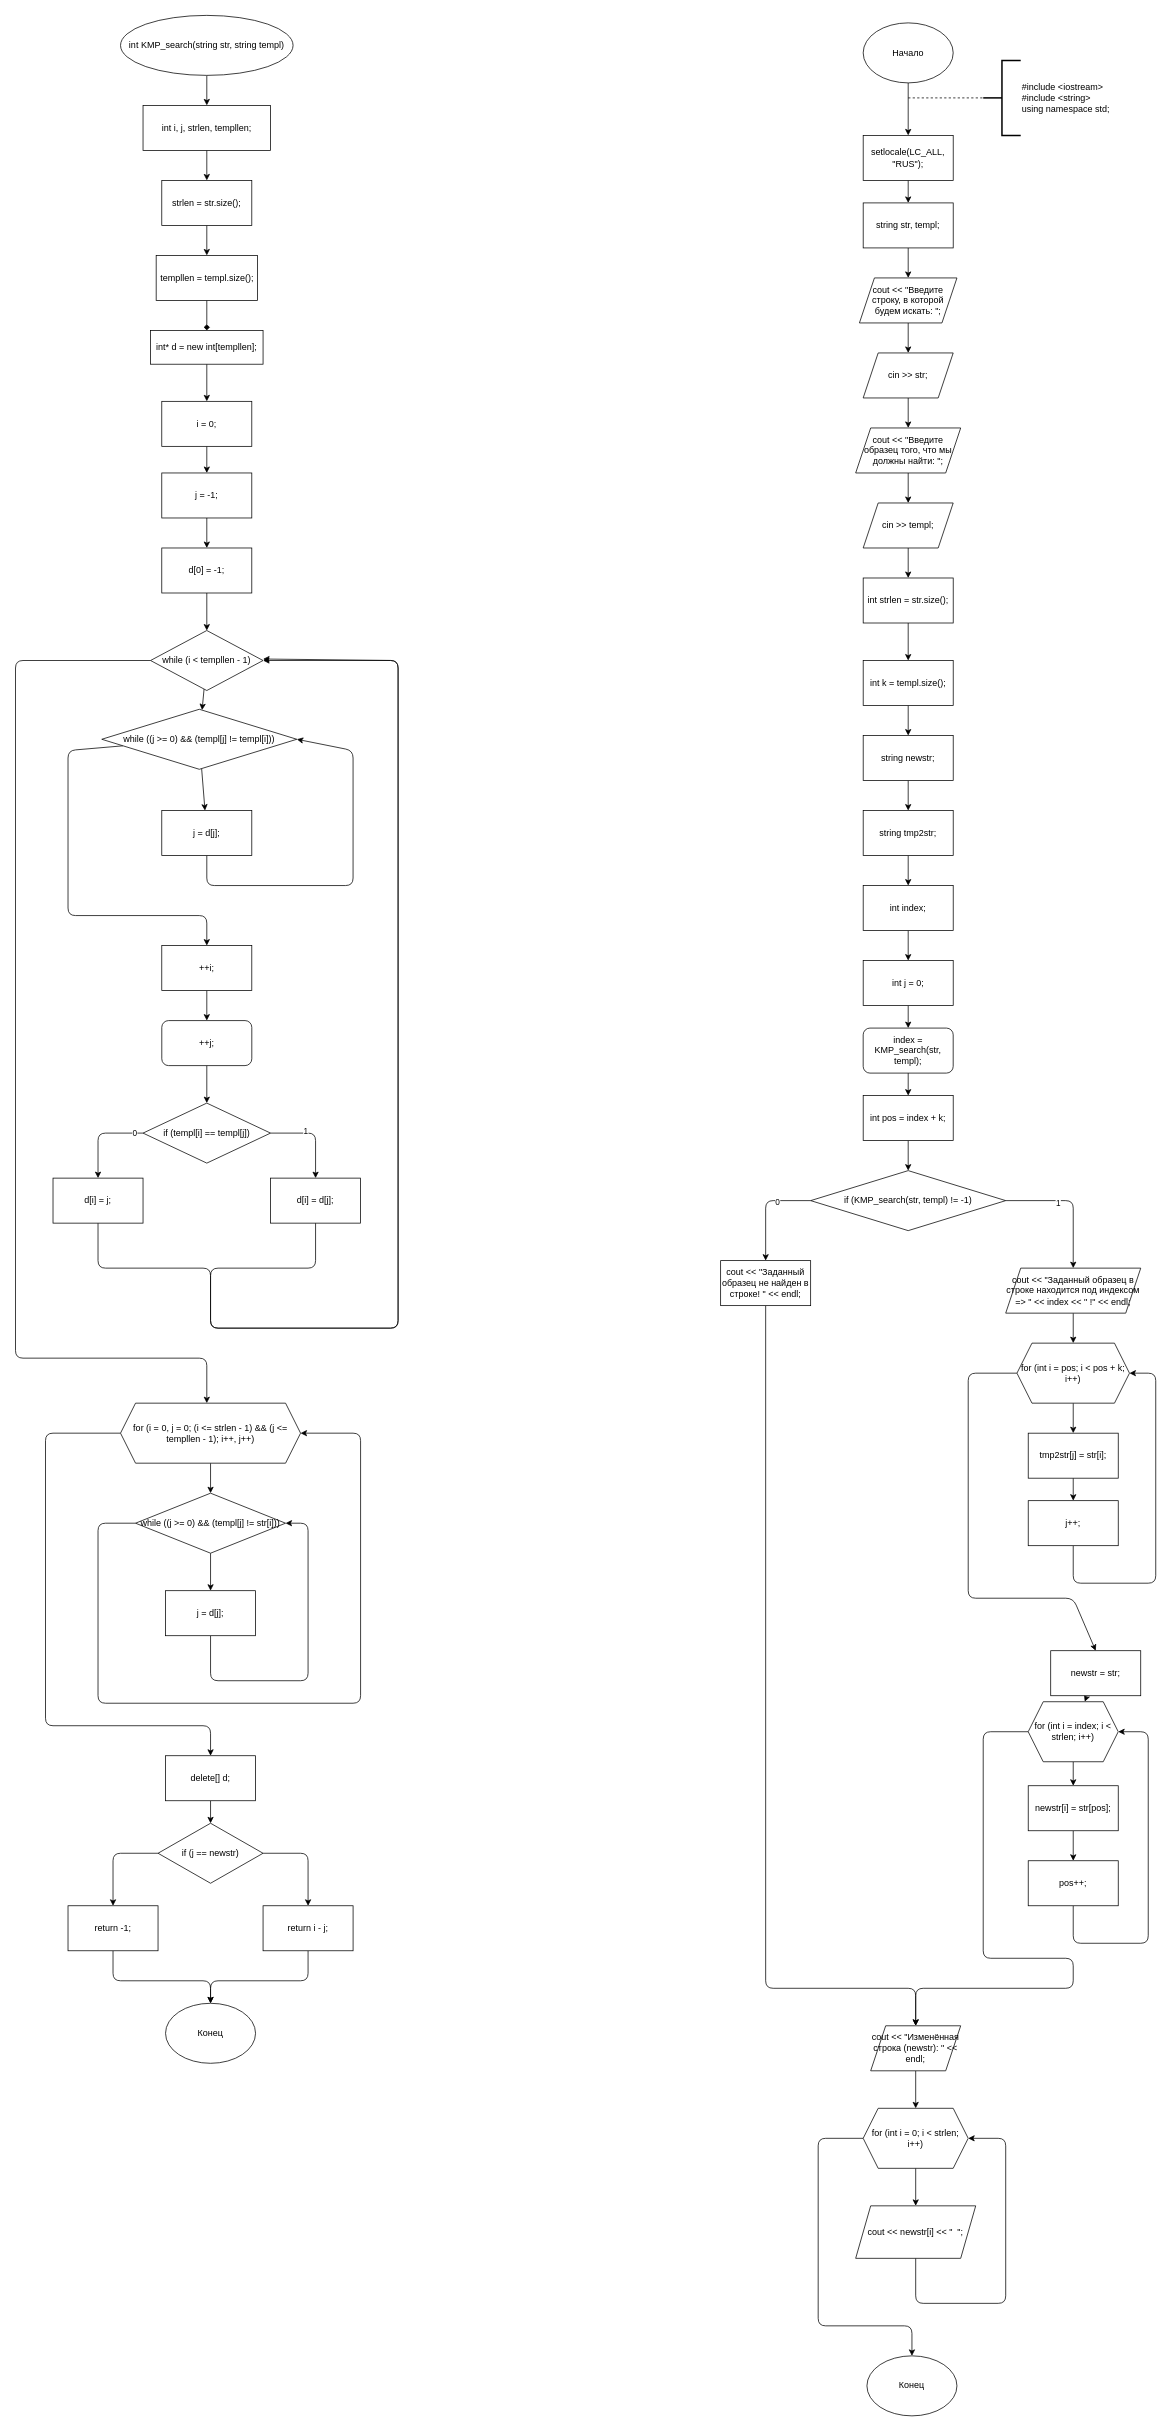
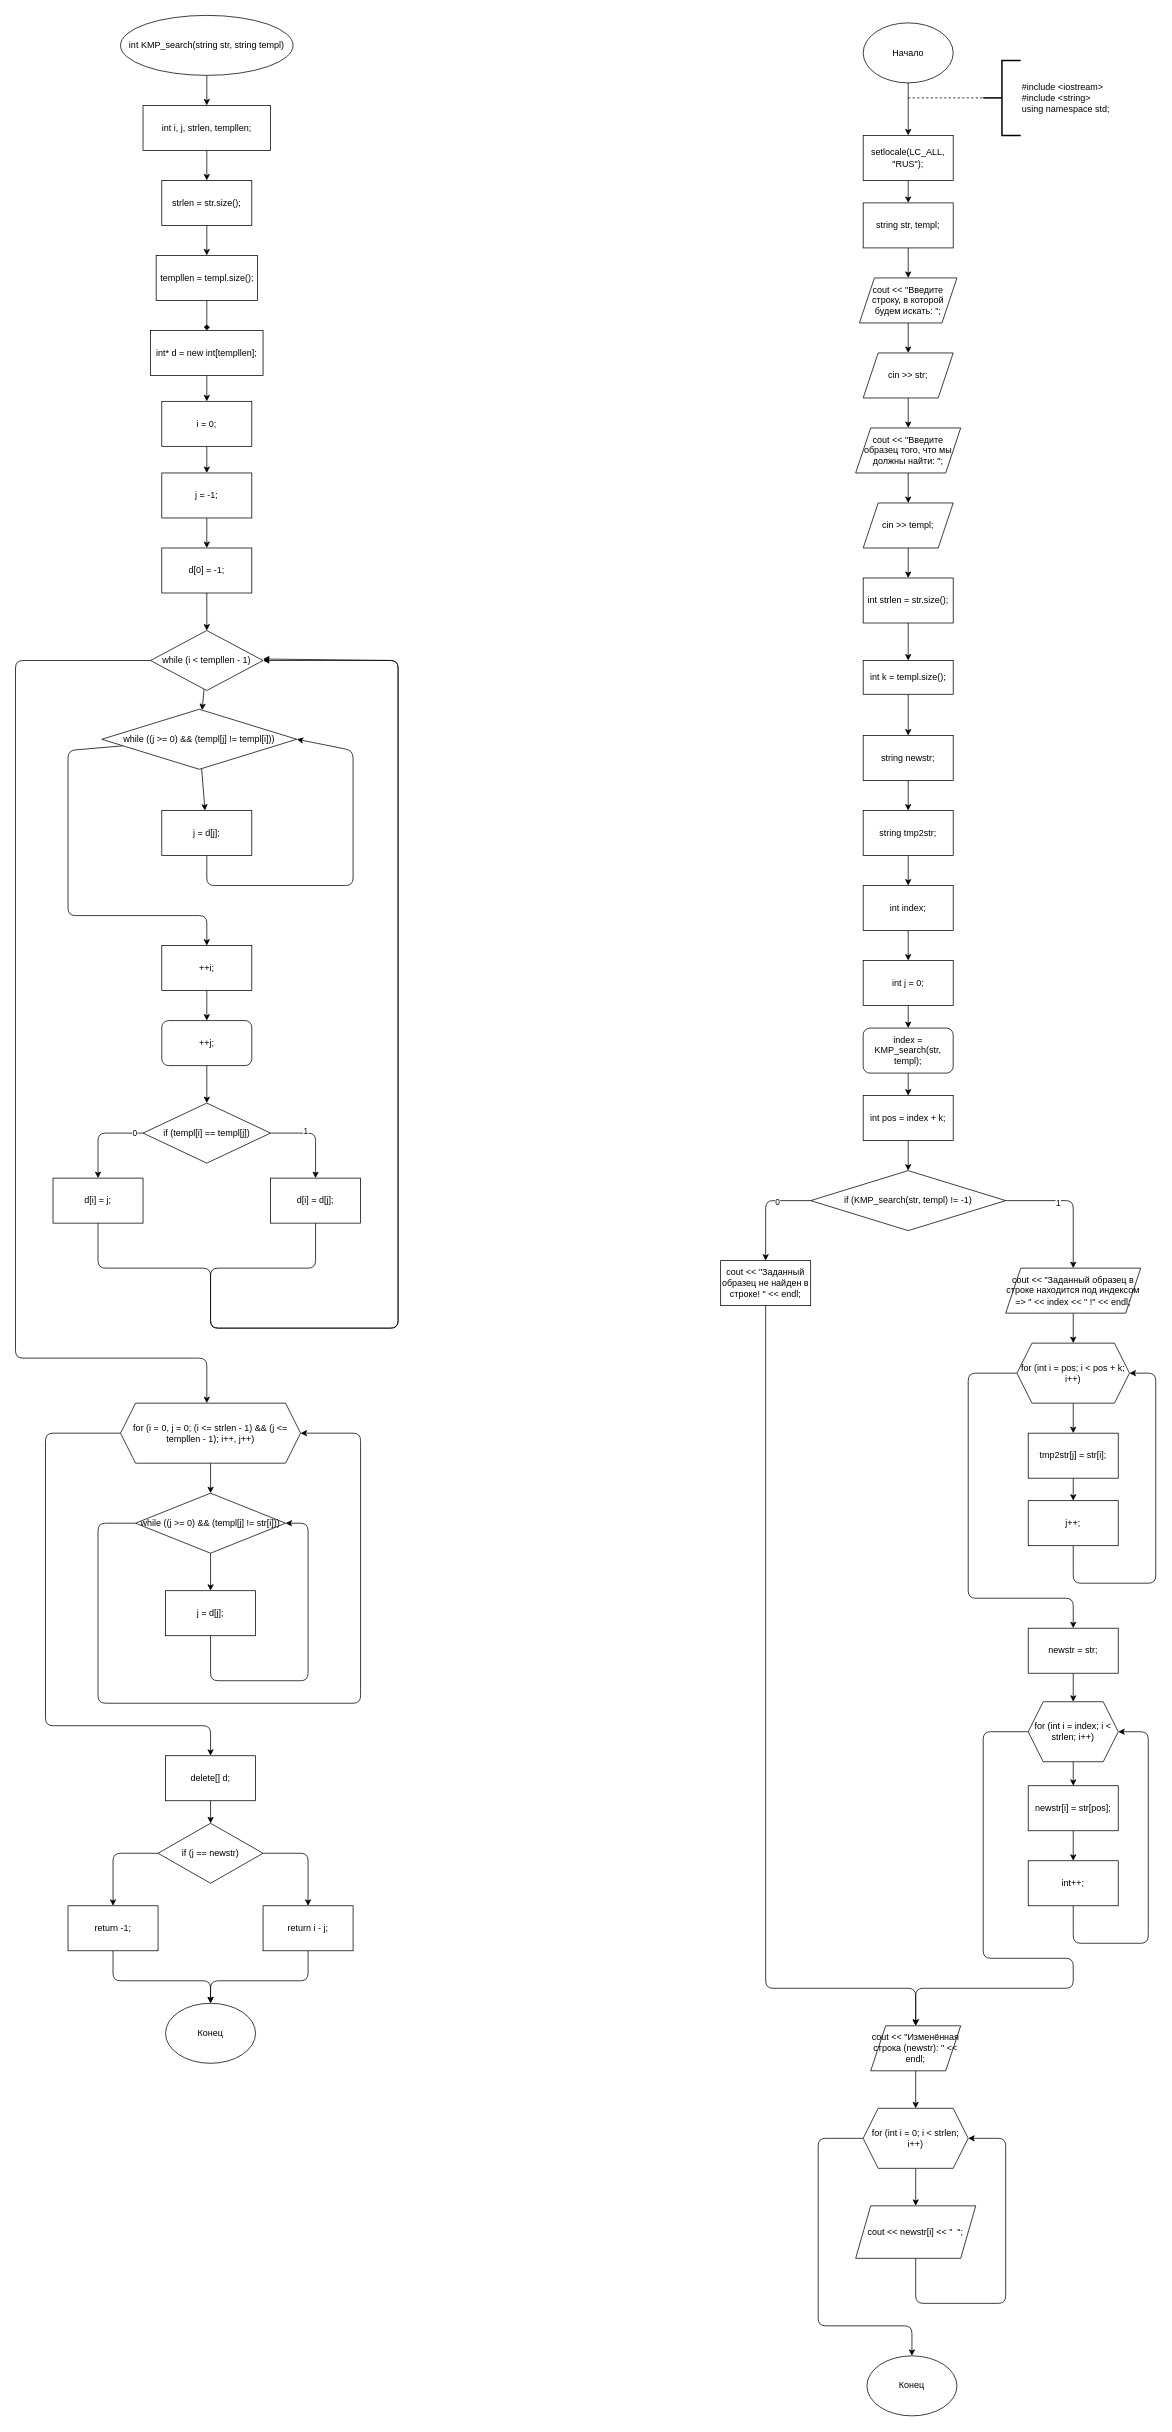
node "int* d = new int[templlen];": size 113x34 -> 113x45
node "int k = templ.size();": size 90x45 -> 90x34
node "newstr = str;": moved (1095, 1673) -> (1073, 1650)
node "pos++;": label "pos++;" -> "int++;"
